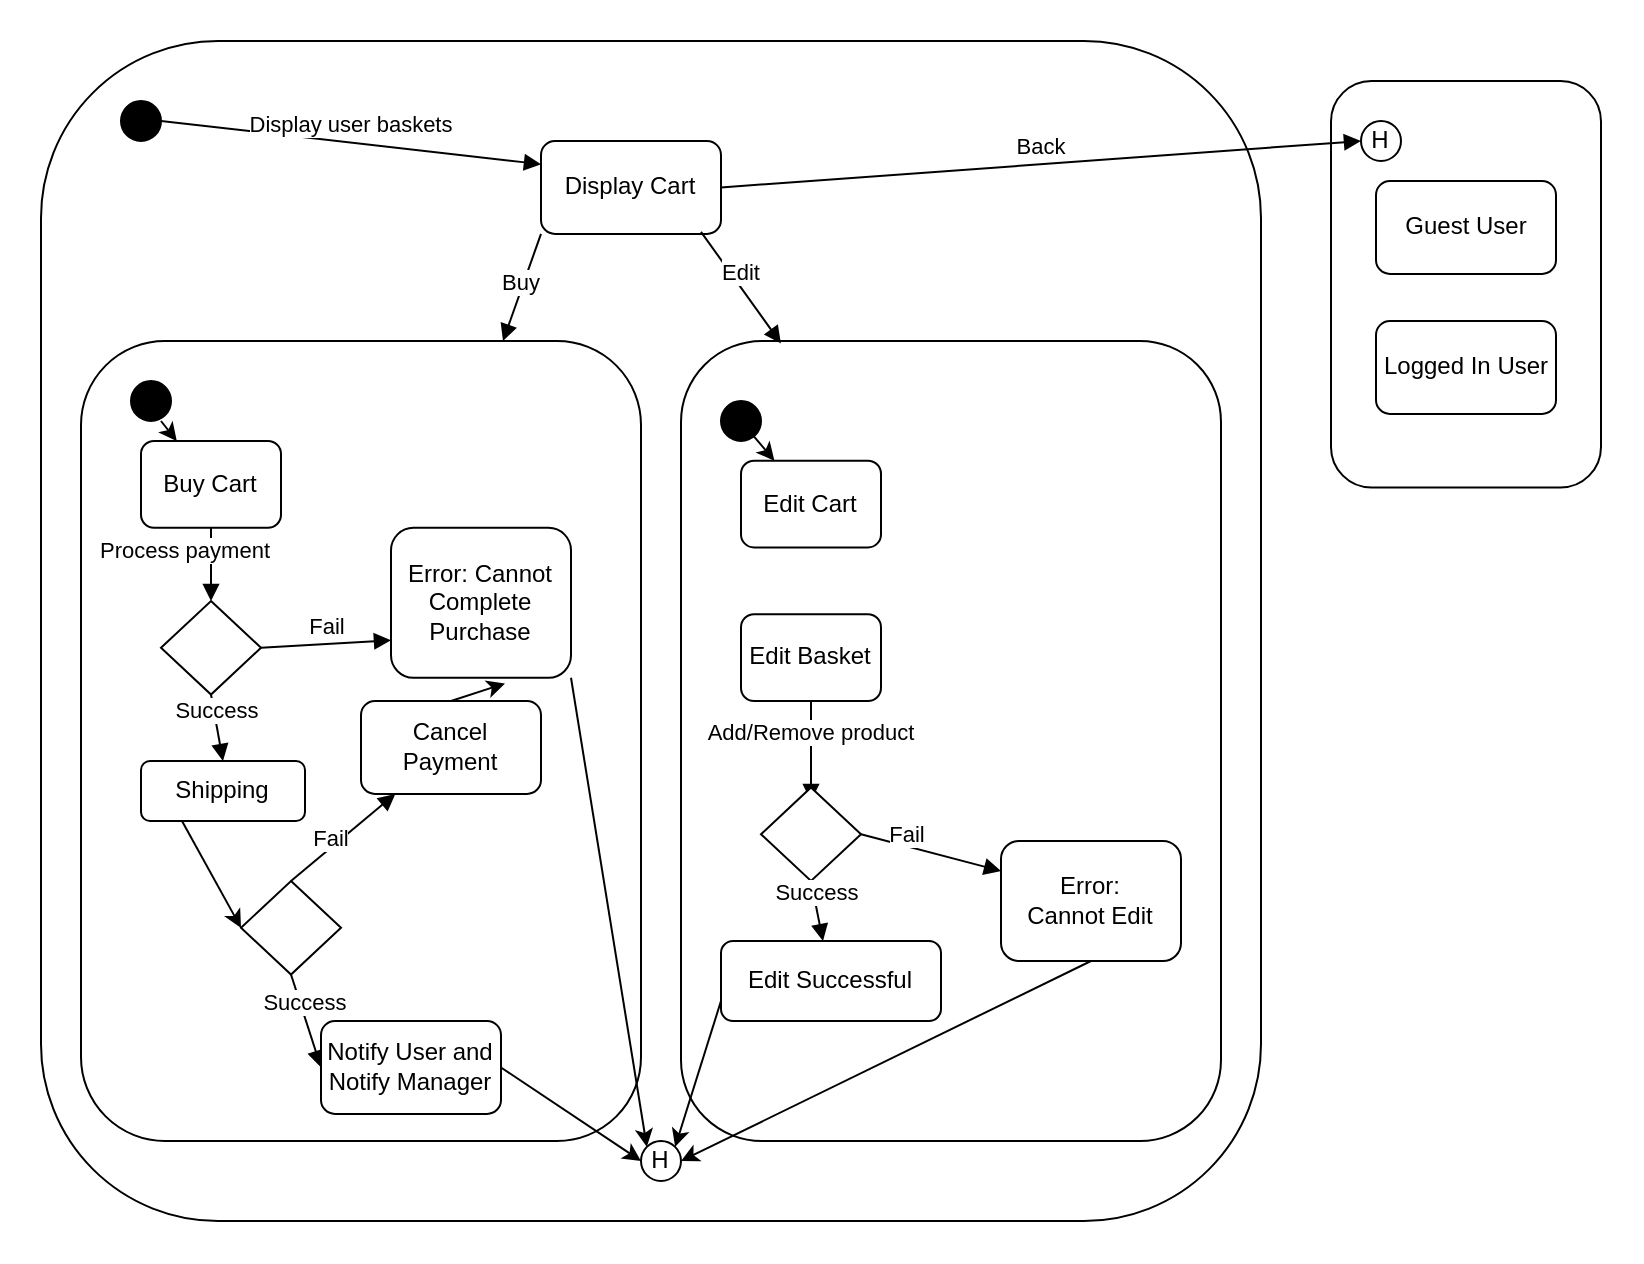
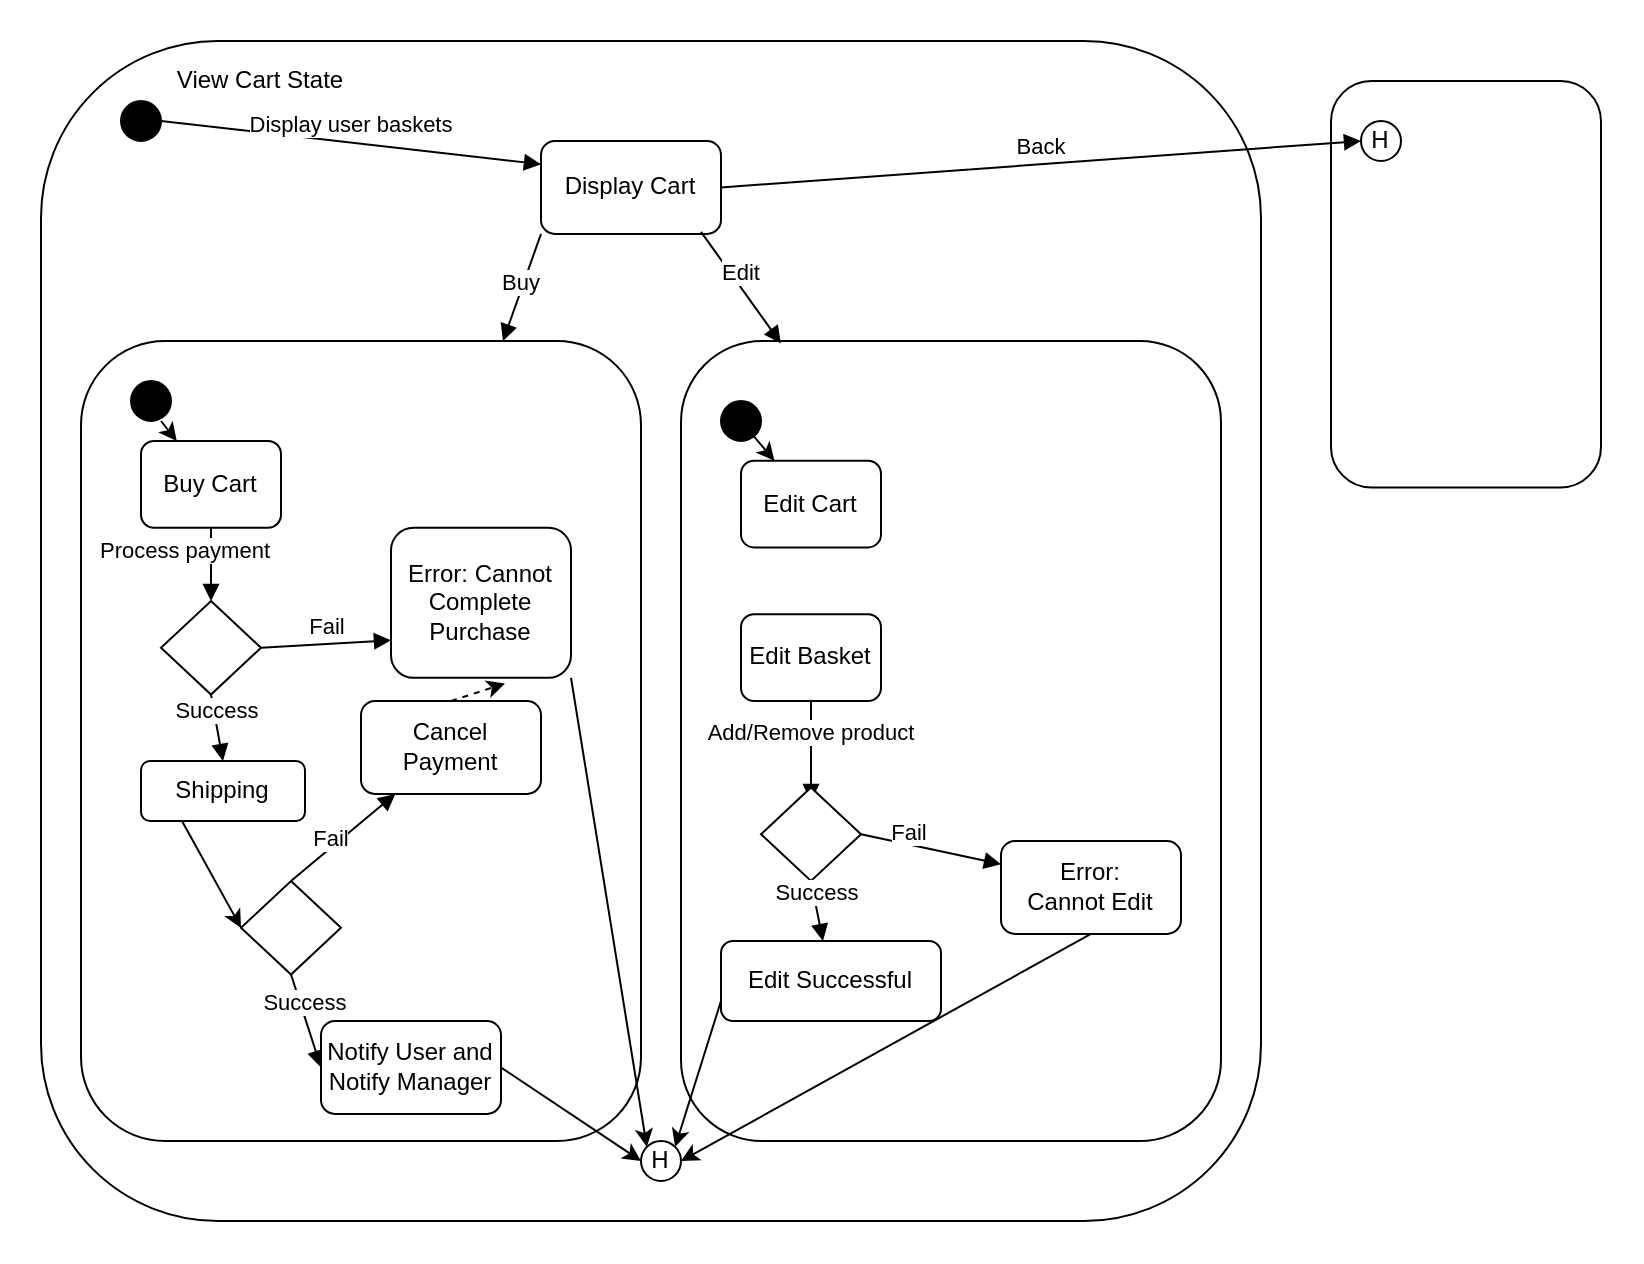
node "View Cart State": added
node "Guest User": removed
node "Logged In User": removed
edge "Cancel Payment" -> "Error: Cannot Complete Purchase": style solid -> dashed
node "Error: Cannot Edit": size 180x120 -> 180x93
